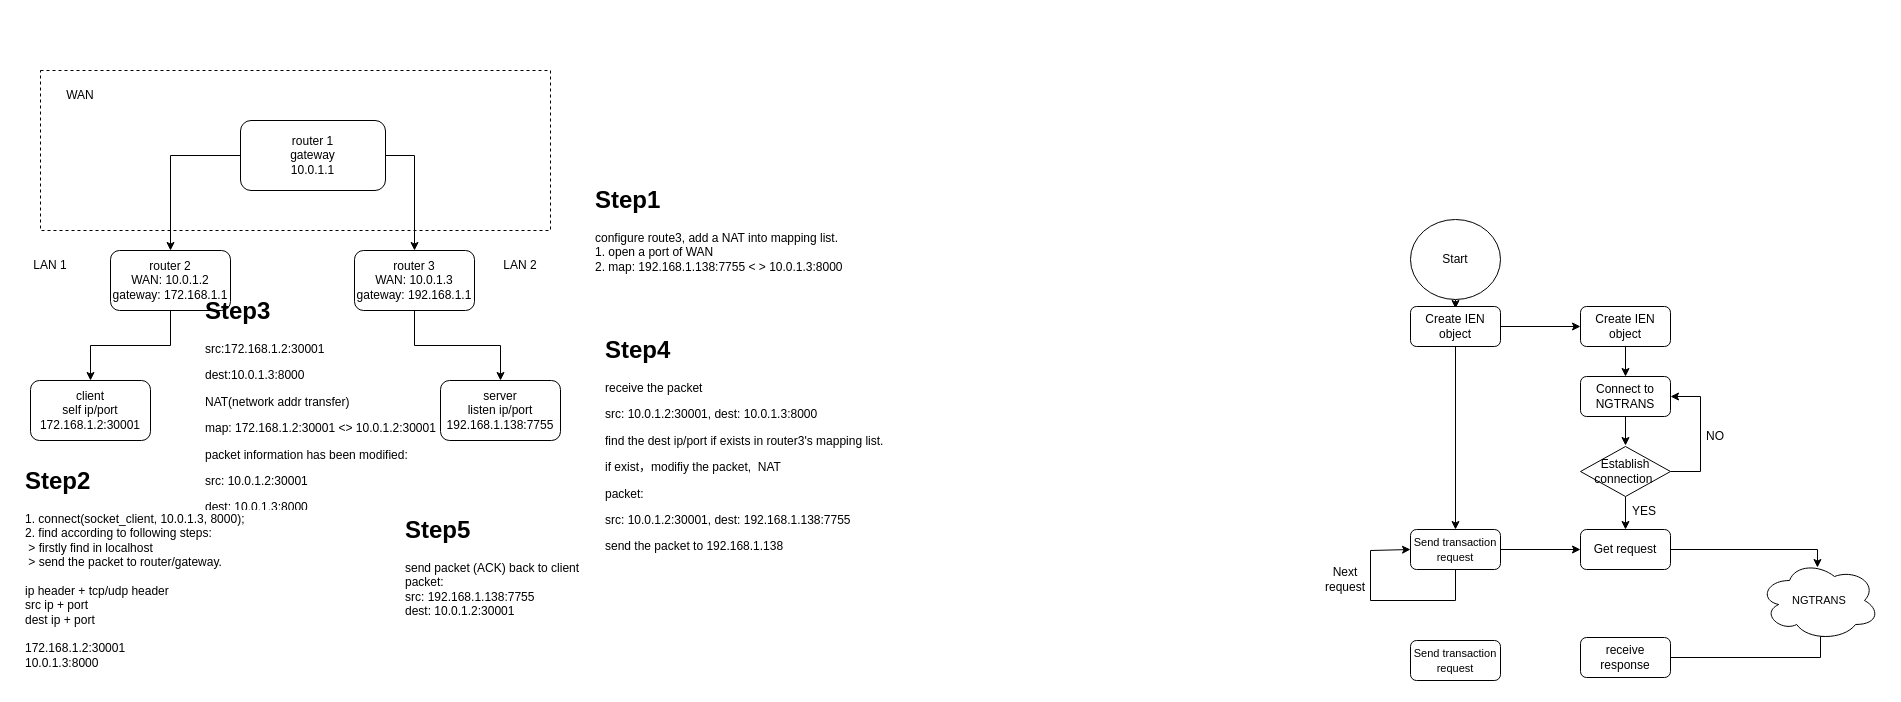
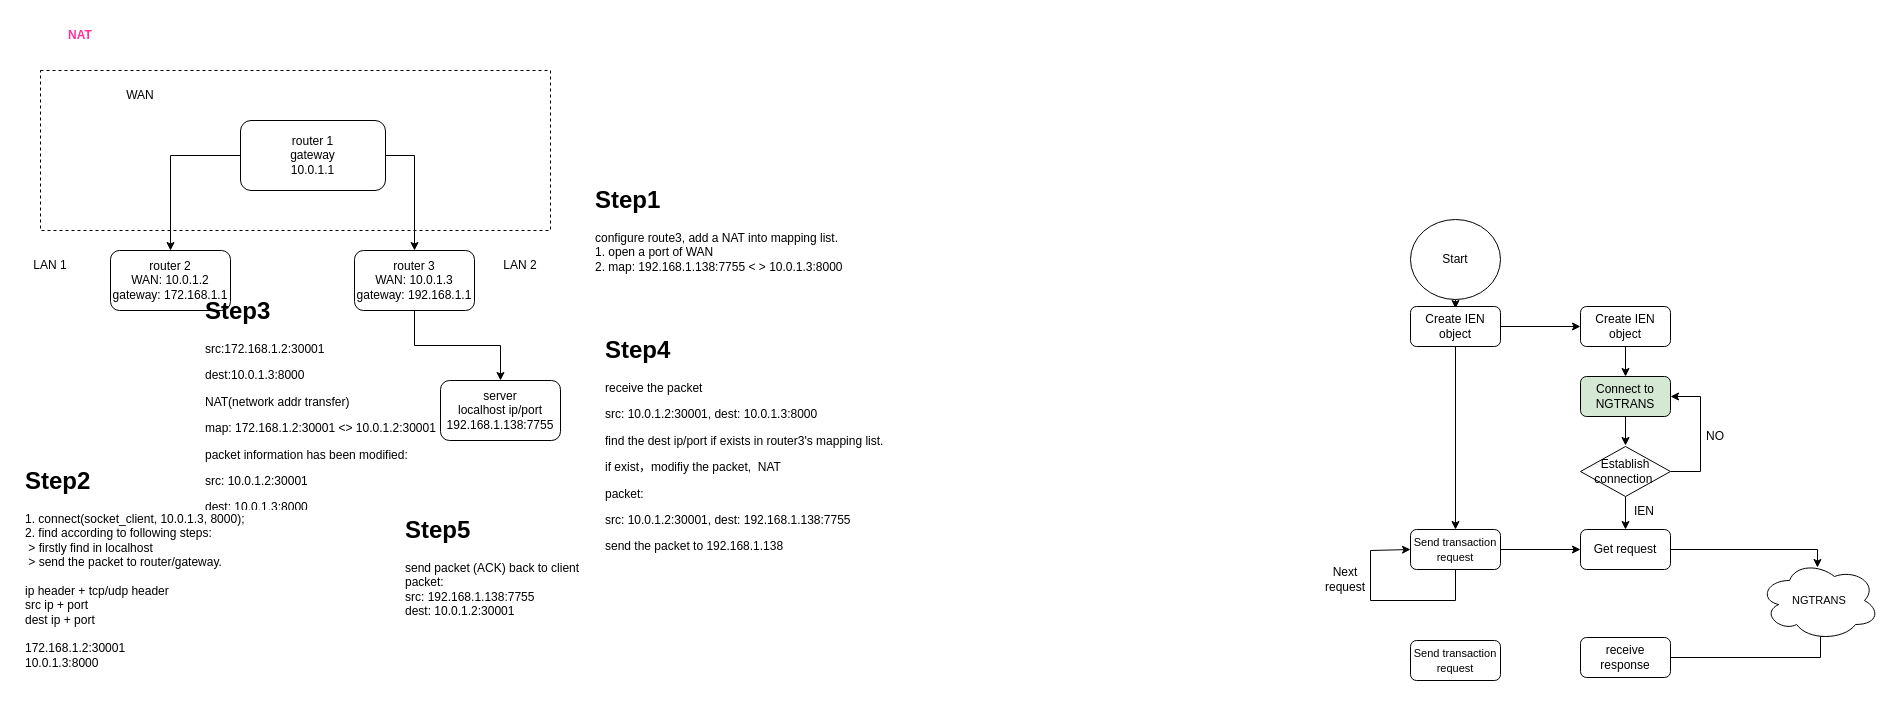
node "NAT": added
node "WAN": moved (81, 96) -> (141, 96)
edge "router 2 WAN: 10.0.1.2 gateway: 172.168.1.1" -> "client self ip/port 172.168.1.2:30001": removed
node "Connect to NGTRANS": fillcolor #ffffff -> #d5e8d4
node "client self ip/port 172.168.1.2:30001": removed
node "server listen ip/port 192.168.1.138:7755": label "server listen ip/port 192.168.1.138:7755" -> "server localhost ip/port 192.168.1.138:7755"
node "YES": label "YES" -> "IEN"
